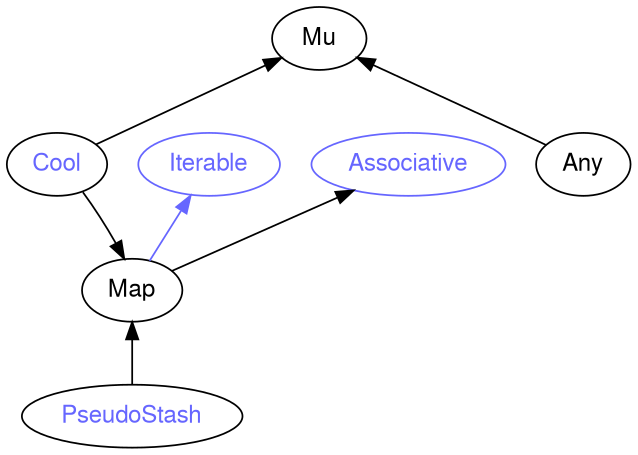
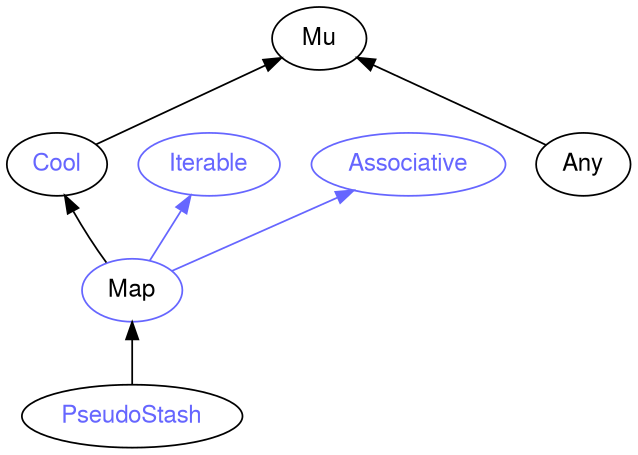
edge "Cool" -> "Map": reversed
edge "Map" -> "Associative": color #000000 -> #6666ff
node "Map": color #000000 -> #6666ff
